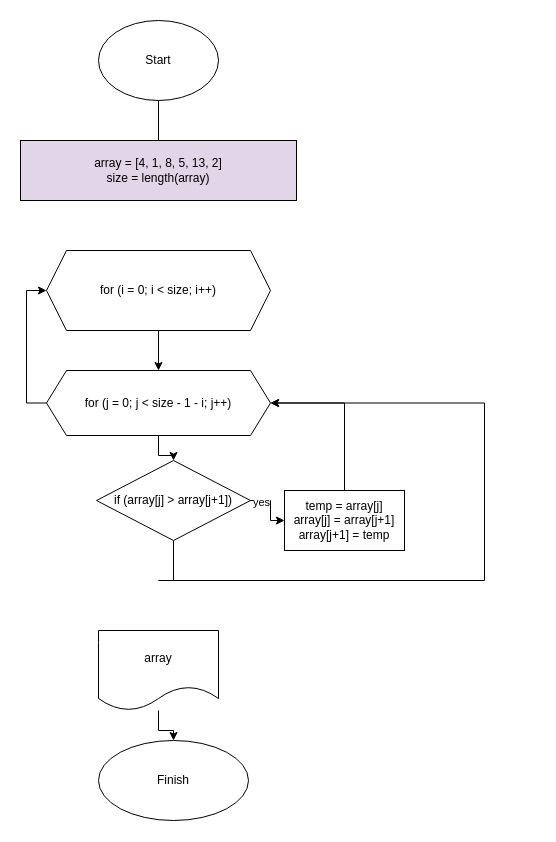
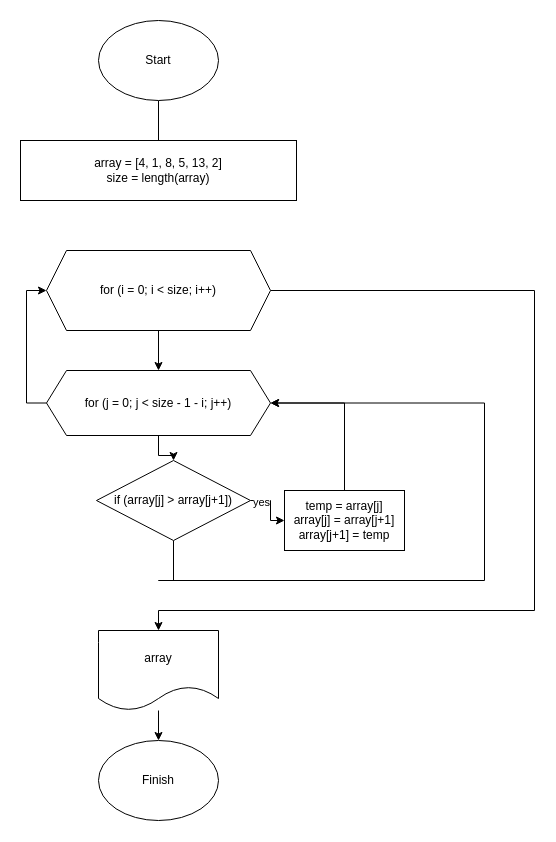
node "array = [4, 1, 8, 5, 13, 2] size = length(array)": fillcolor #e1d5e7 -> #ffffff
edge "for (i = 0; i < size; i++)" -> "array": added
node "Finish": size 150x80 -> 120x80
